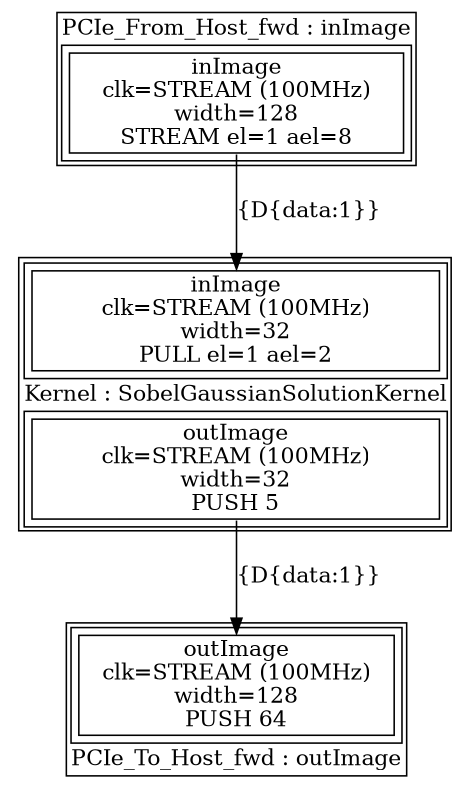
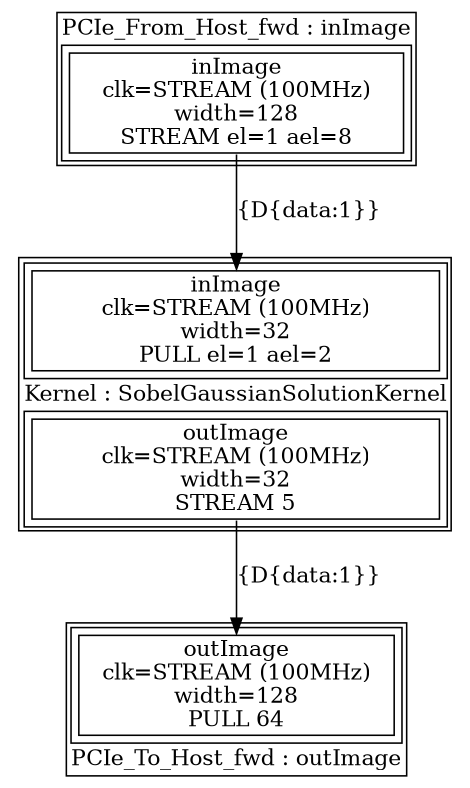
node "inImage": text "PUSH 5" -> "STREAM 5"
node "outImage": text "PUSH 64" -> "PULL 64"
